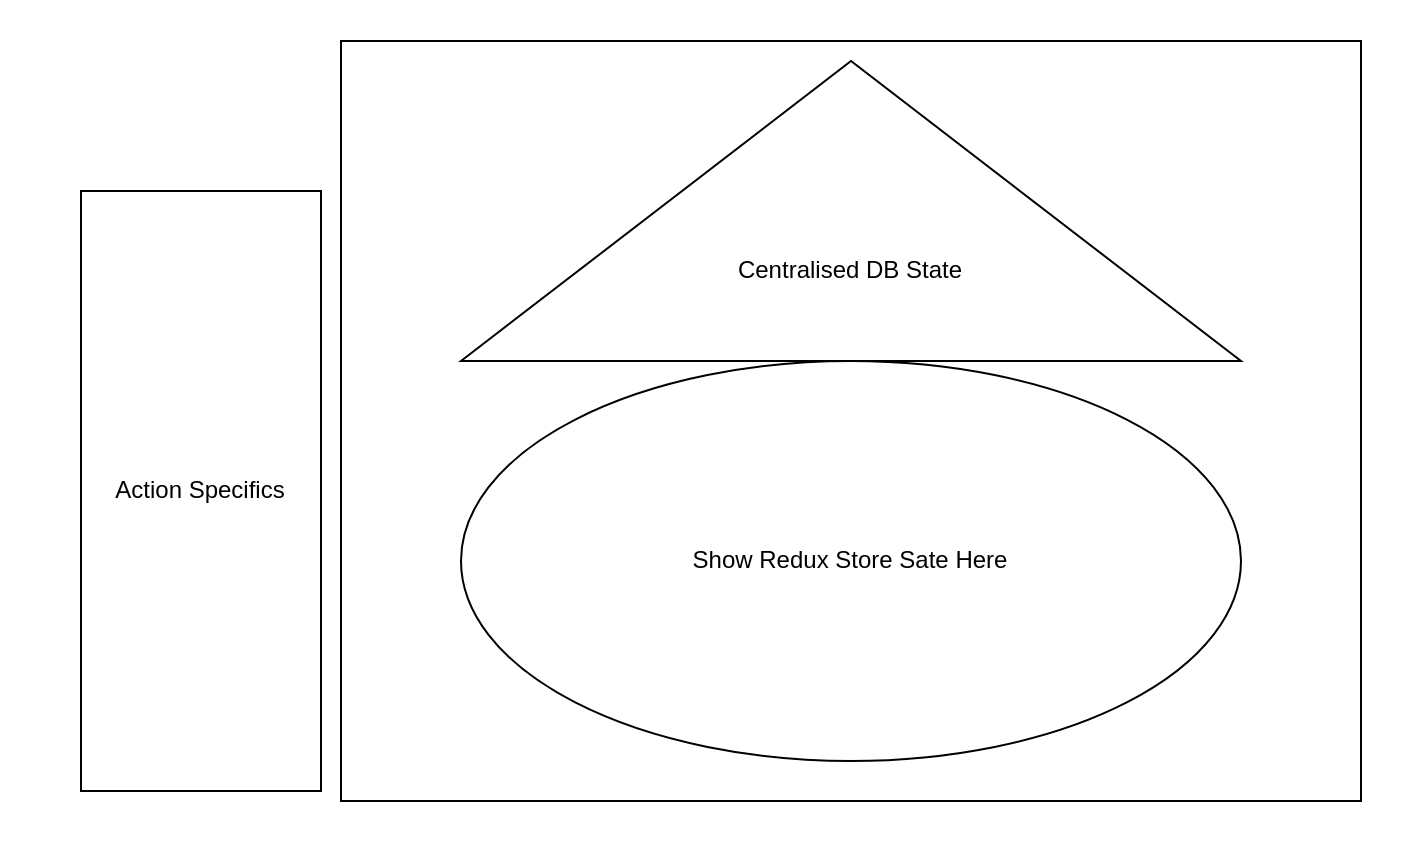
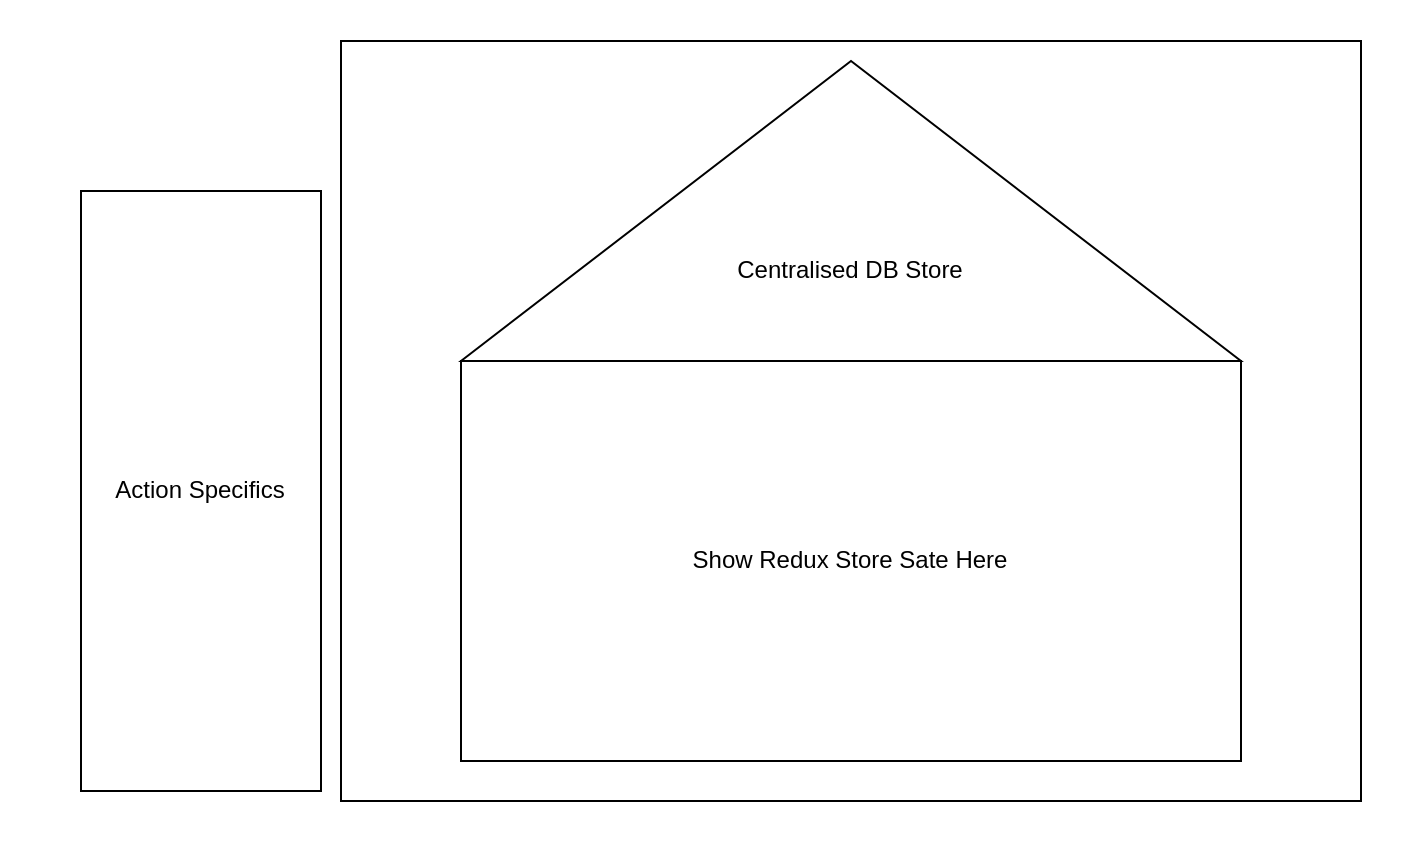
node "Centralised DB State": label "Centralised DB State" -> "Centralised DB Store"
node "Show Redux Store Sate Here": shape ellipse -> rectangle
